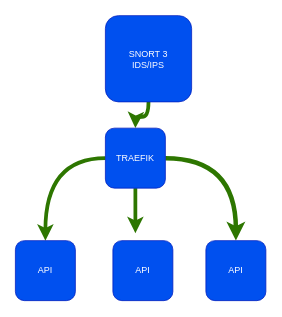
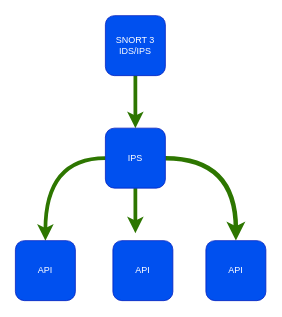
node "SNORT 3 IDS/IPS": size 86x86 -> 60x60
node "TRAEFIK": label "TRAEFIK" -> "IPS"
